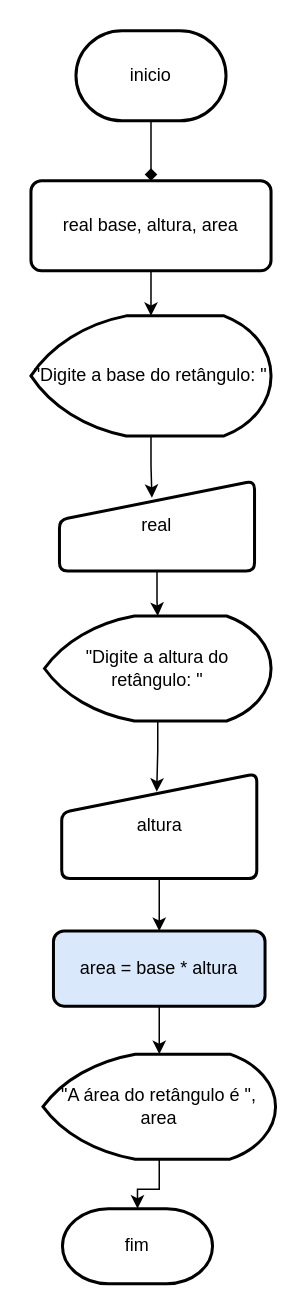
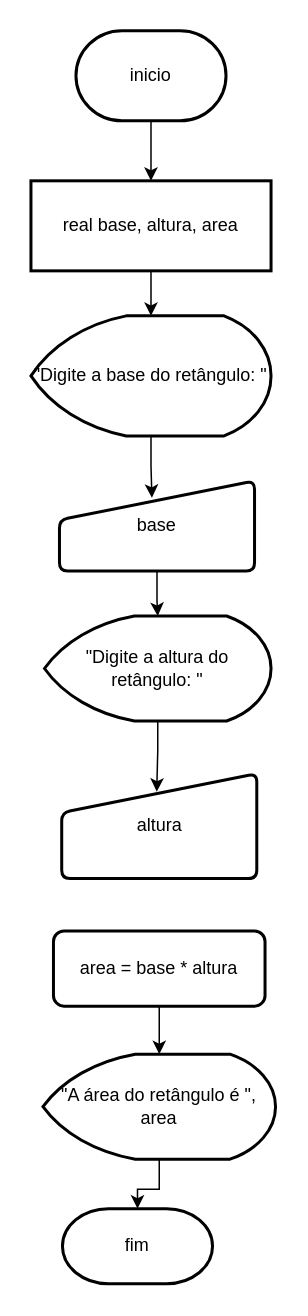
edge "inicio" -> "real base, altura, area": arrowhead diamond -> classic
node "real base, altura, area": shape rounded rectangle -> rectangle
node "real": label "real" -> "base"
edge "altura" -> "area = base * altura": removed
node "area = base * altura": fillcolor #dae8fc -> #ffffff
